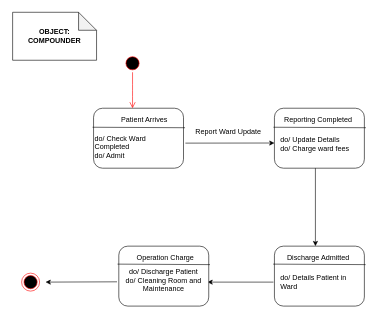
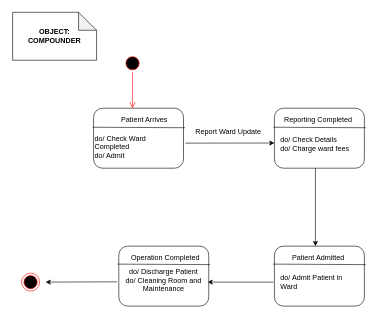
node "do/ Update Details do/ Charge ward fees": label "do/ Update Details do/ Charge ward fees" -> "do/ Check Details do/ Charge ward fees"
node "Operation Charge": label "Operation Charge" -> "Operation Completed"
node "Discharge Admitted": label "Discharge Admitted" -> "Patient Admitted"
node "do/ Details Patient in Ward": label "do/ Details Patient in Ward" -> "do/ Admit Patient in Ward"
